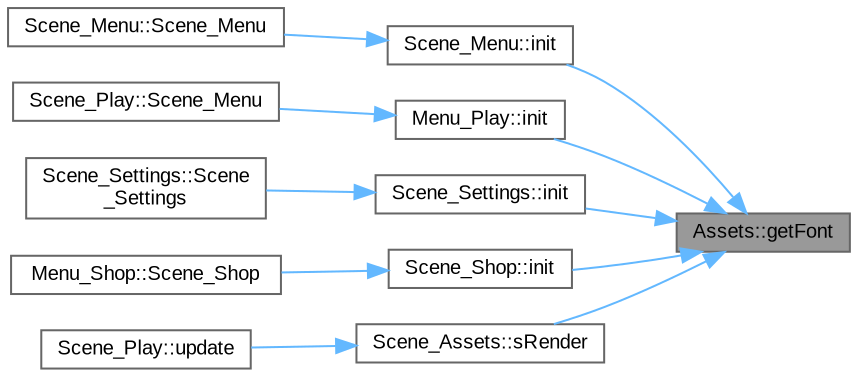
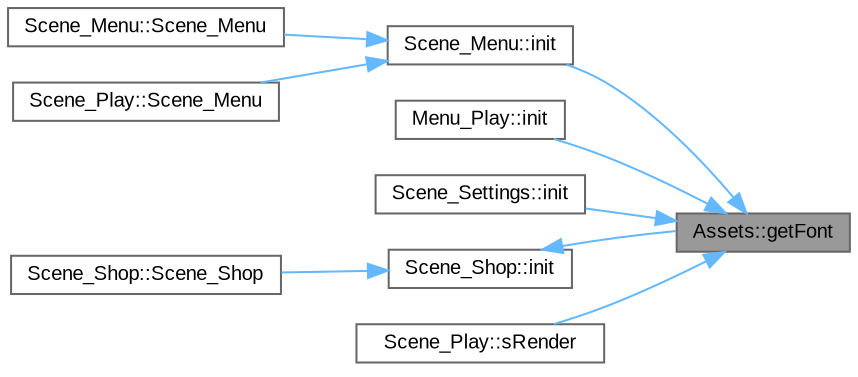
edge "Scene_Play::Scene_Menu" -> "Menu_Play::init": now "Scene_Play::Scene_Menu" -> "Scene_Menu::init"
node "Scene_Settings::Scene _Settings": removed
edge "Scene_Shop::init" -> "Assets::getFont": reversed
node "Menu_Shop::Scene_Shop": label "Menu_Shop::Scene_Shop" -> "Scene_Shop::Scene_Shop"
node "Scene_Assets::sRender": label "Scene_Assets::sRender" -> "Scene_Play::sRender"
node "Scene_Play::update": removed
